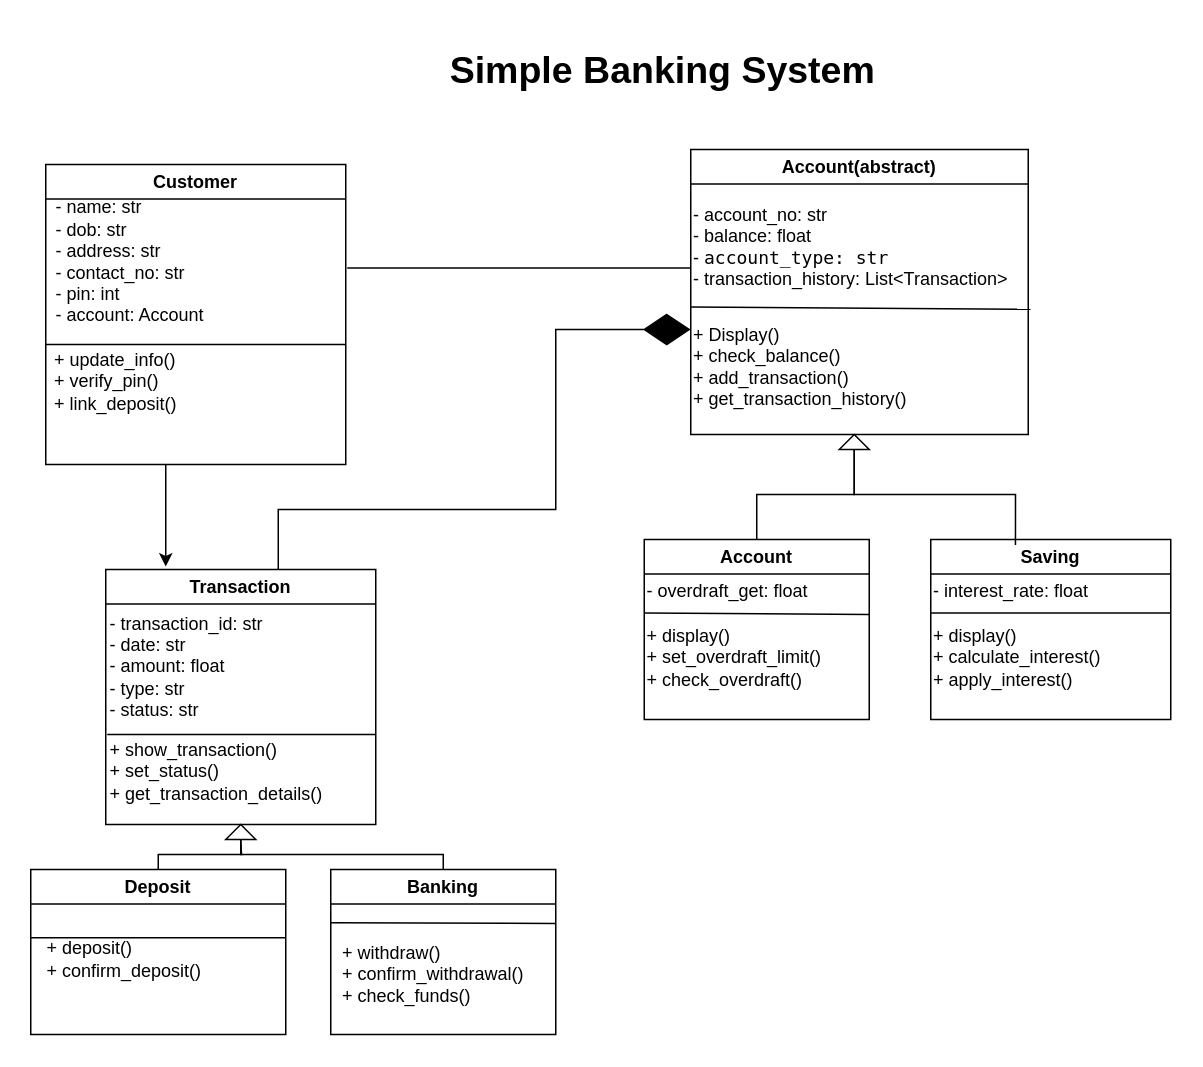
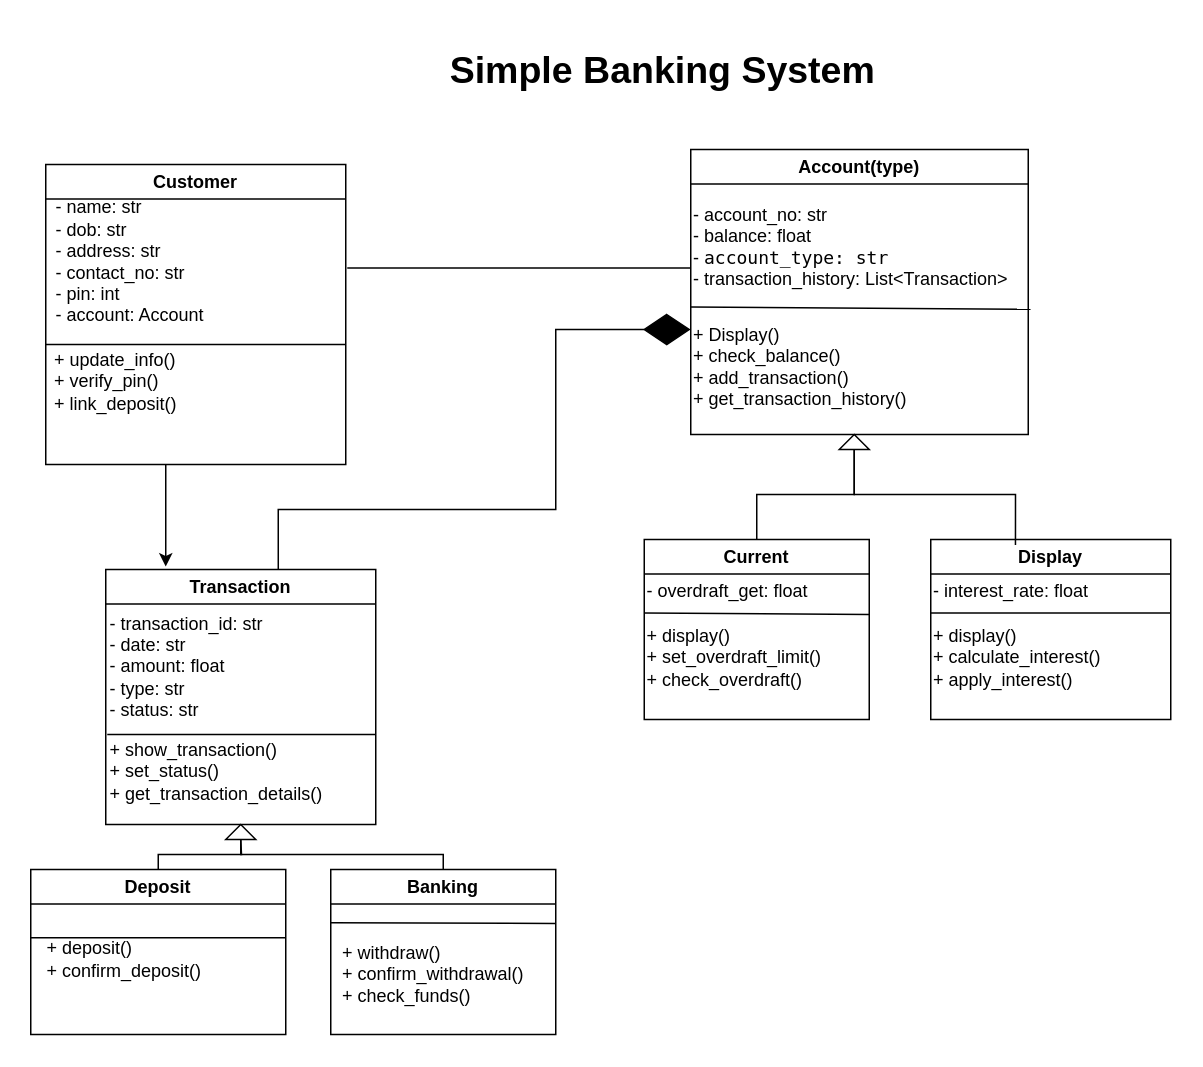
node "Account(abstract)": label "Account(abstract)" -> "Account(type)"
node "Account": label "Account" -> "Current"
node "Saving": label "Saving" -> "Display"
